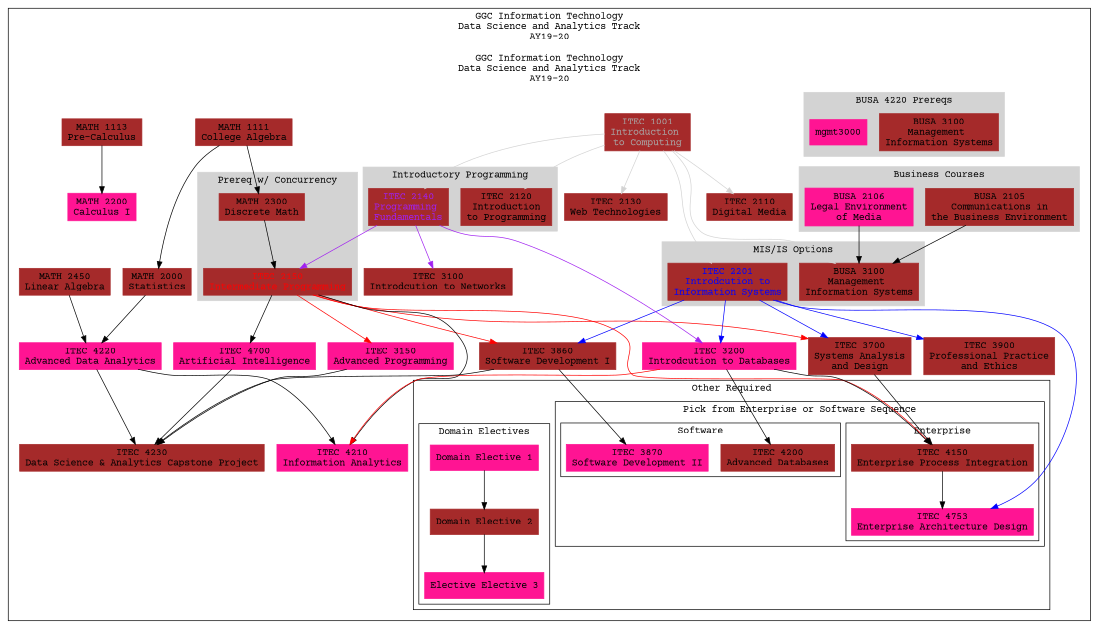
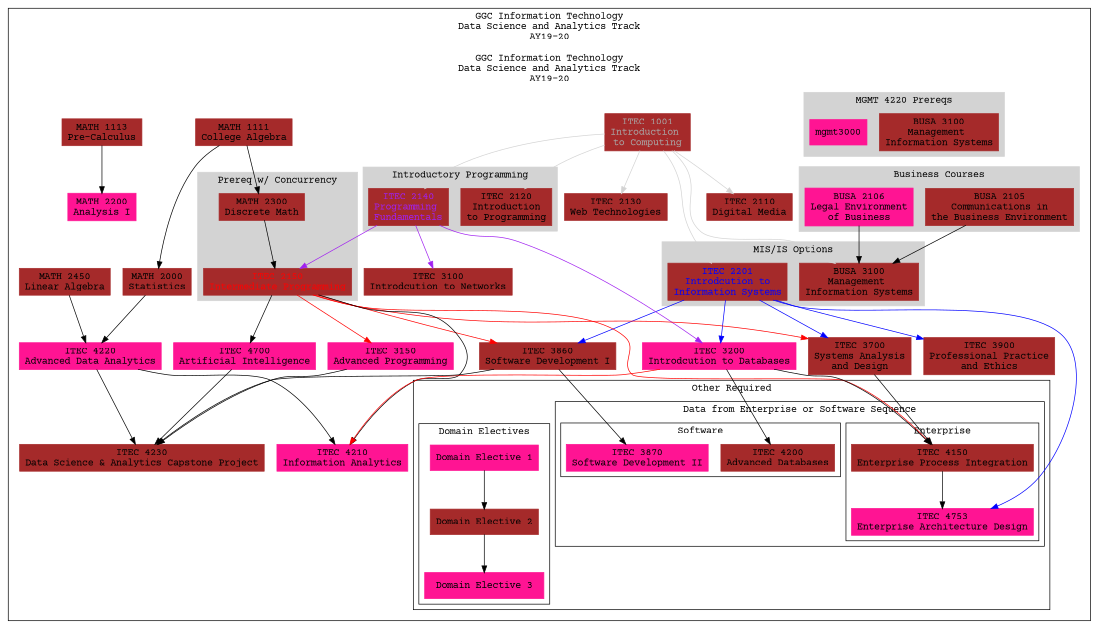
cluster "BUSA 4220 Prereqs": label "BUSA 4220 Prereqs" -> "MGMT 4220 Prereqs"
node "MATH 2200 Calculus I": label "MATH 2200 Calculus I" -> "MATH 2200 Analysis I"
node "BUSA 2106 Legal Environment of Media": label "BUSA 2106 Legal Environment of Media" -> "BUSA 2106 Legal Environment of Business"
cluster "Pick from Enterprise or Software Sequence": label "Pick from Enterprise or Software Sequence" -> "Data from Enterprise or Software Sequence"
node "Elective Elective 3": label "Elective Elective 3" -> "Domain Elective 3"
